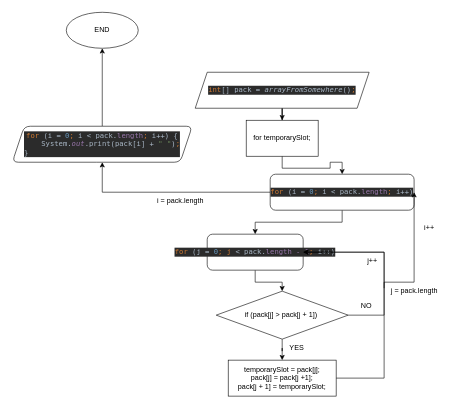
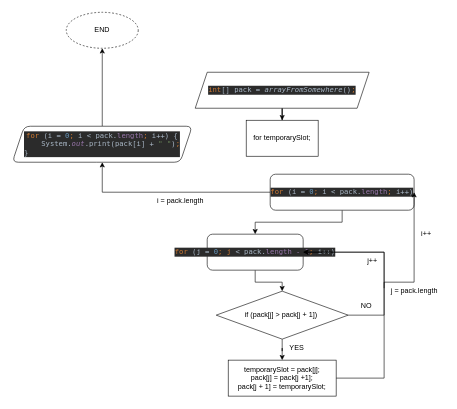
node "END": style solid -> dashed
edge "for temporarySlot;" -> "for (i = 0; i < pack.length; i++)": removed
node "i++": moved (429, 228) -> (426, 234)
